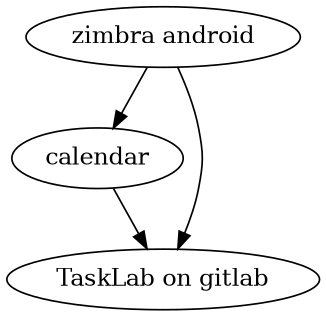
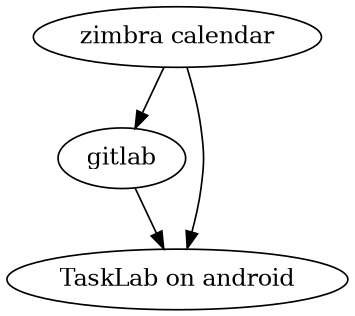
node "zimbra android": label "zimbra android" -> "zimbra calendar"
node "calendar": label "calendar" -> "gitlab"
node "TaskLab on gitlab": label "TaskLab on gitlab" -> "TaskLab on android"
